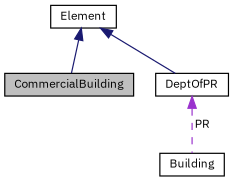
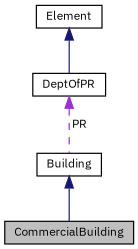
edge "CommercialBuilding" -> "Element": now "CommercialBuilding" -> "Building"
